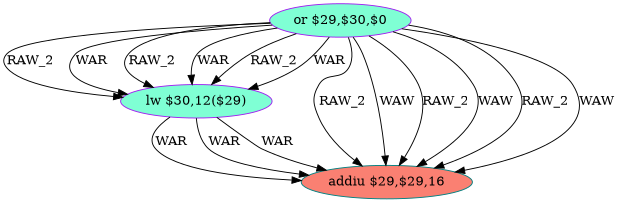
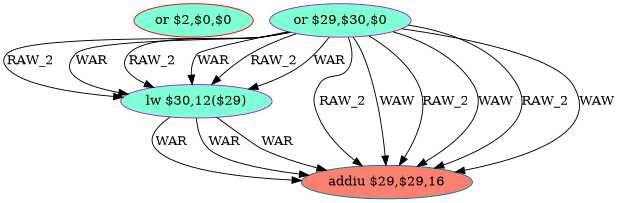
node "or $2,$0,$0": added
